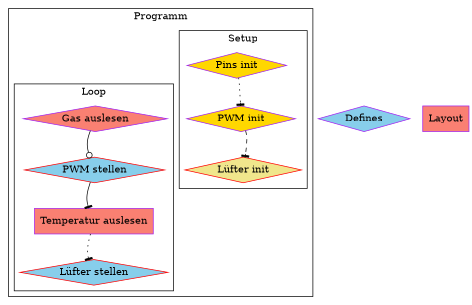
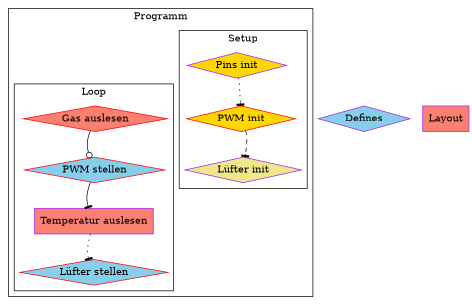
node "Gas auslesen": color purple -> red
node "PWM init": color purple -> red
node "Lüfter init": color red -> purple
